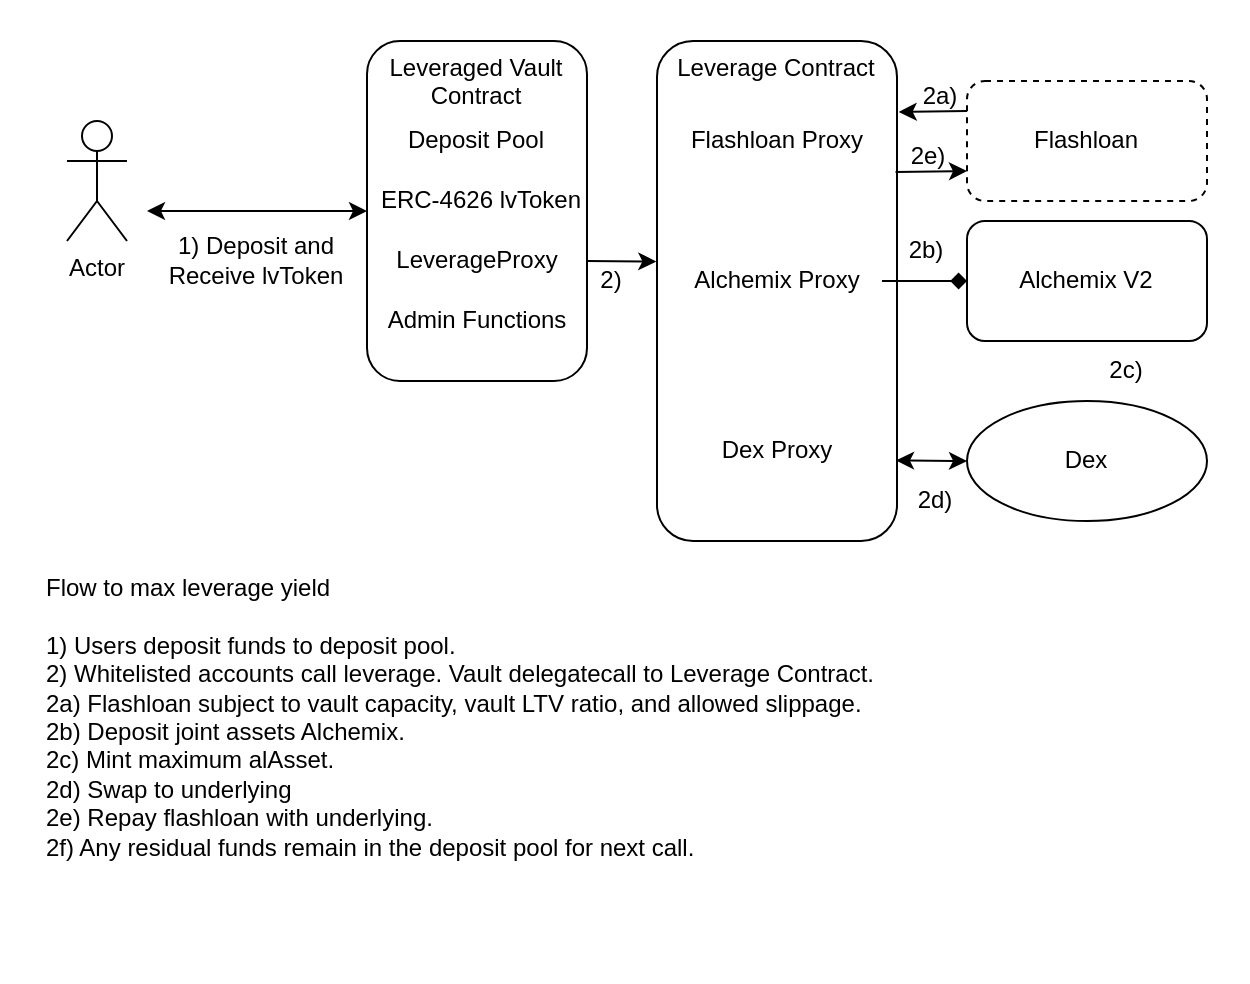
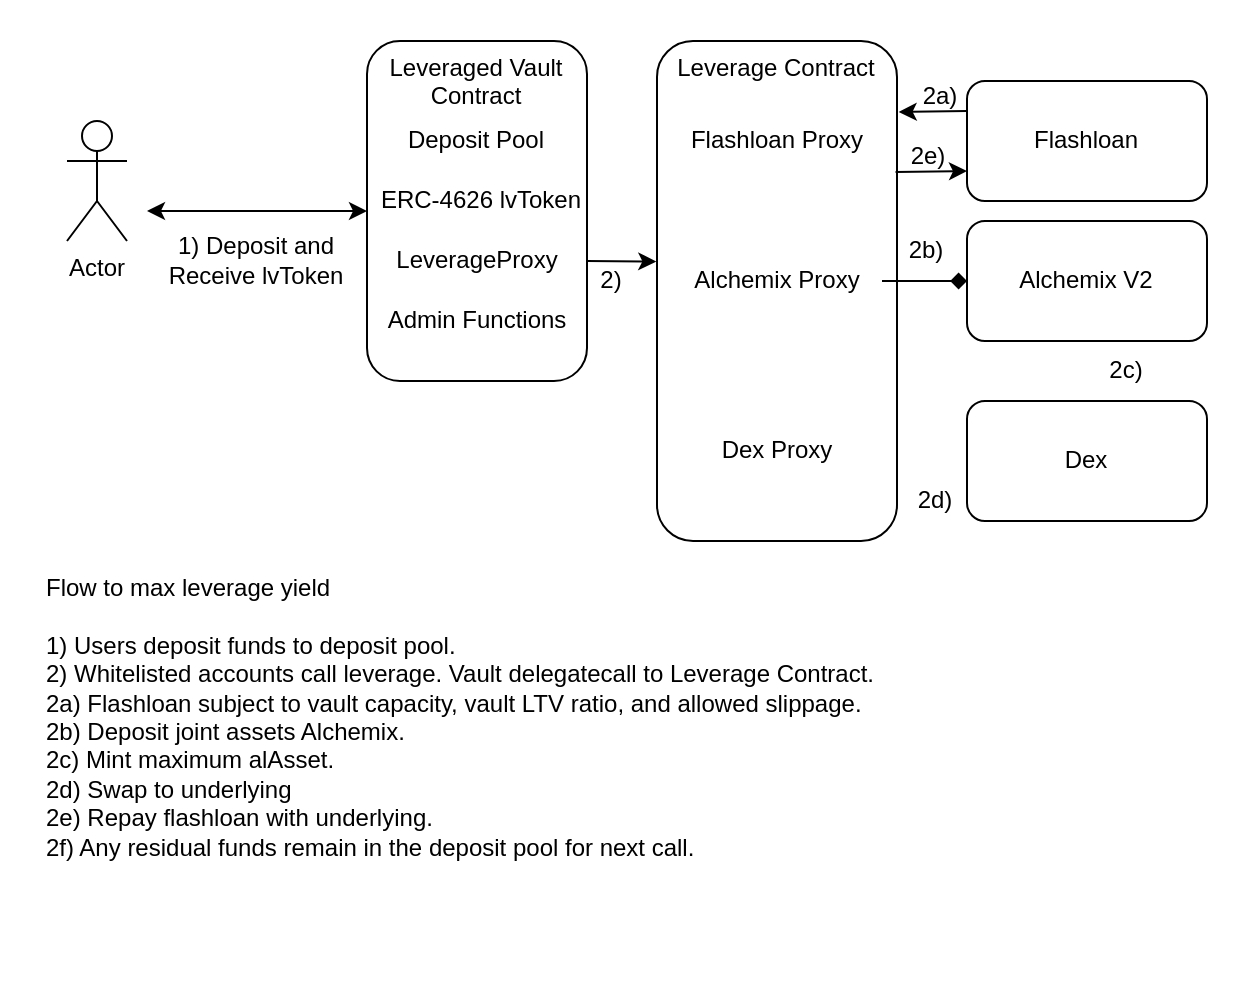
node "Flashloan": style dashed -> solid
edge "Leverage Contract" -- "Dex": removed
node "Dex": shape ellipse -> rounded rectangle
